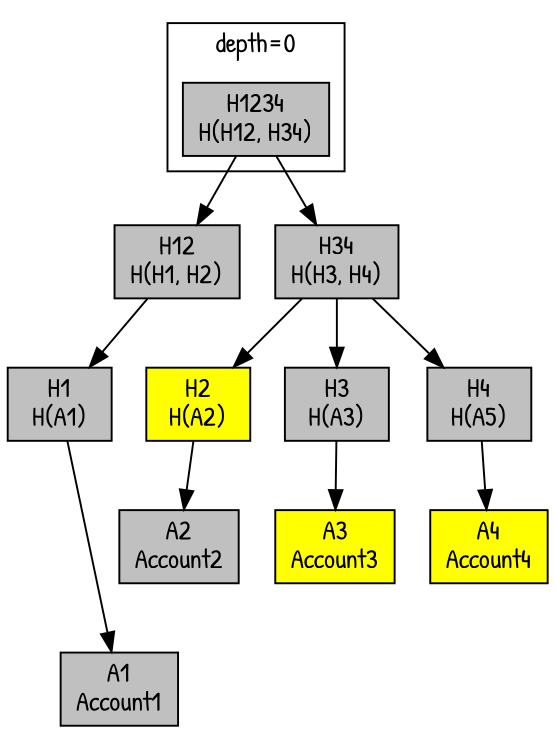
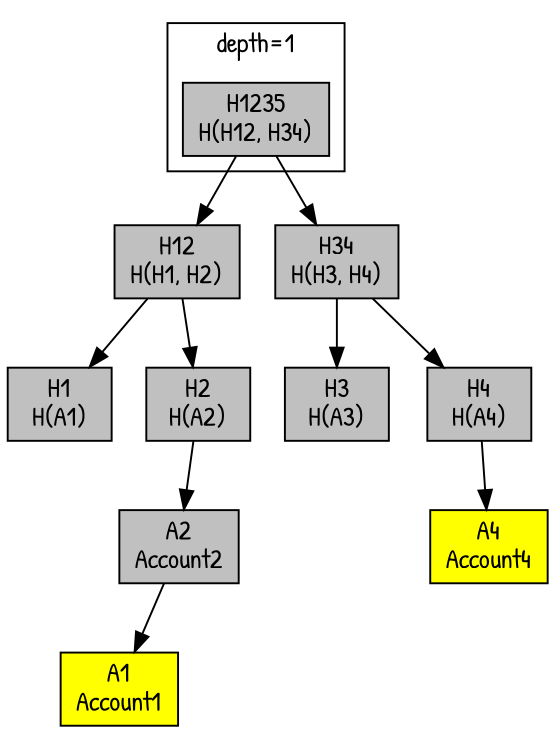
cluster "depth=0": label "depth=0" -> "depth=1"
node "H1234 H(H12, H34)": label "H1234 H(H12, H34)" -> "H1235 H(H12, H34)"
edge "H34 H(H3, H4)" -> "H2 H(A2)": now "H12 H(H1, H2)" -> "H2 H(A2)"
node "H2 H(A2)": fillcolor yellow -> grey
node "H4 H(A5)": label "H4 H(A5)" -> "H4 H(A4)"
edge "H1 H(A1)" -> "A1 Account1": now "A2 Account2" -> "A1 Account1"
node "A3 Account3": removed
node "A1 Account1": fillcolor grey -> yellow
